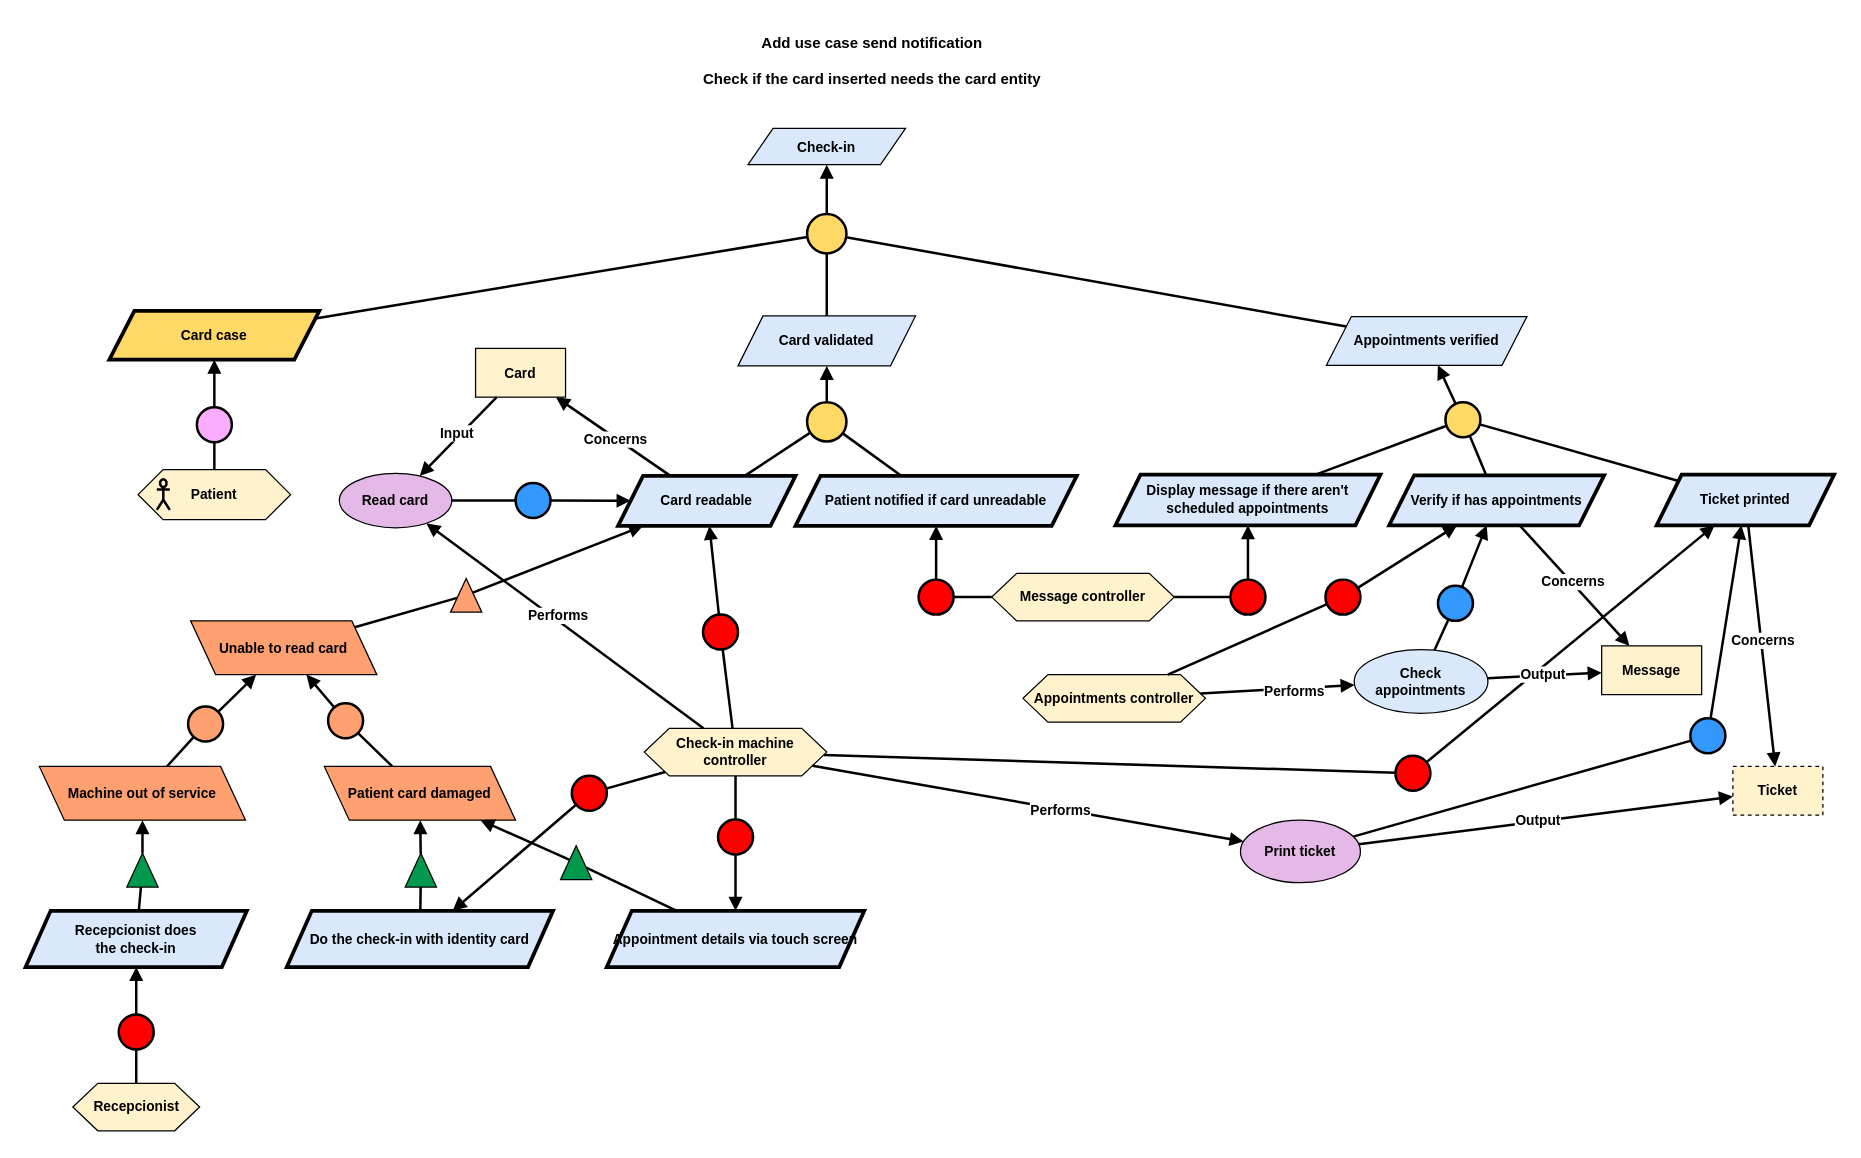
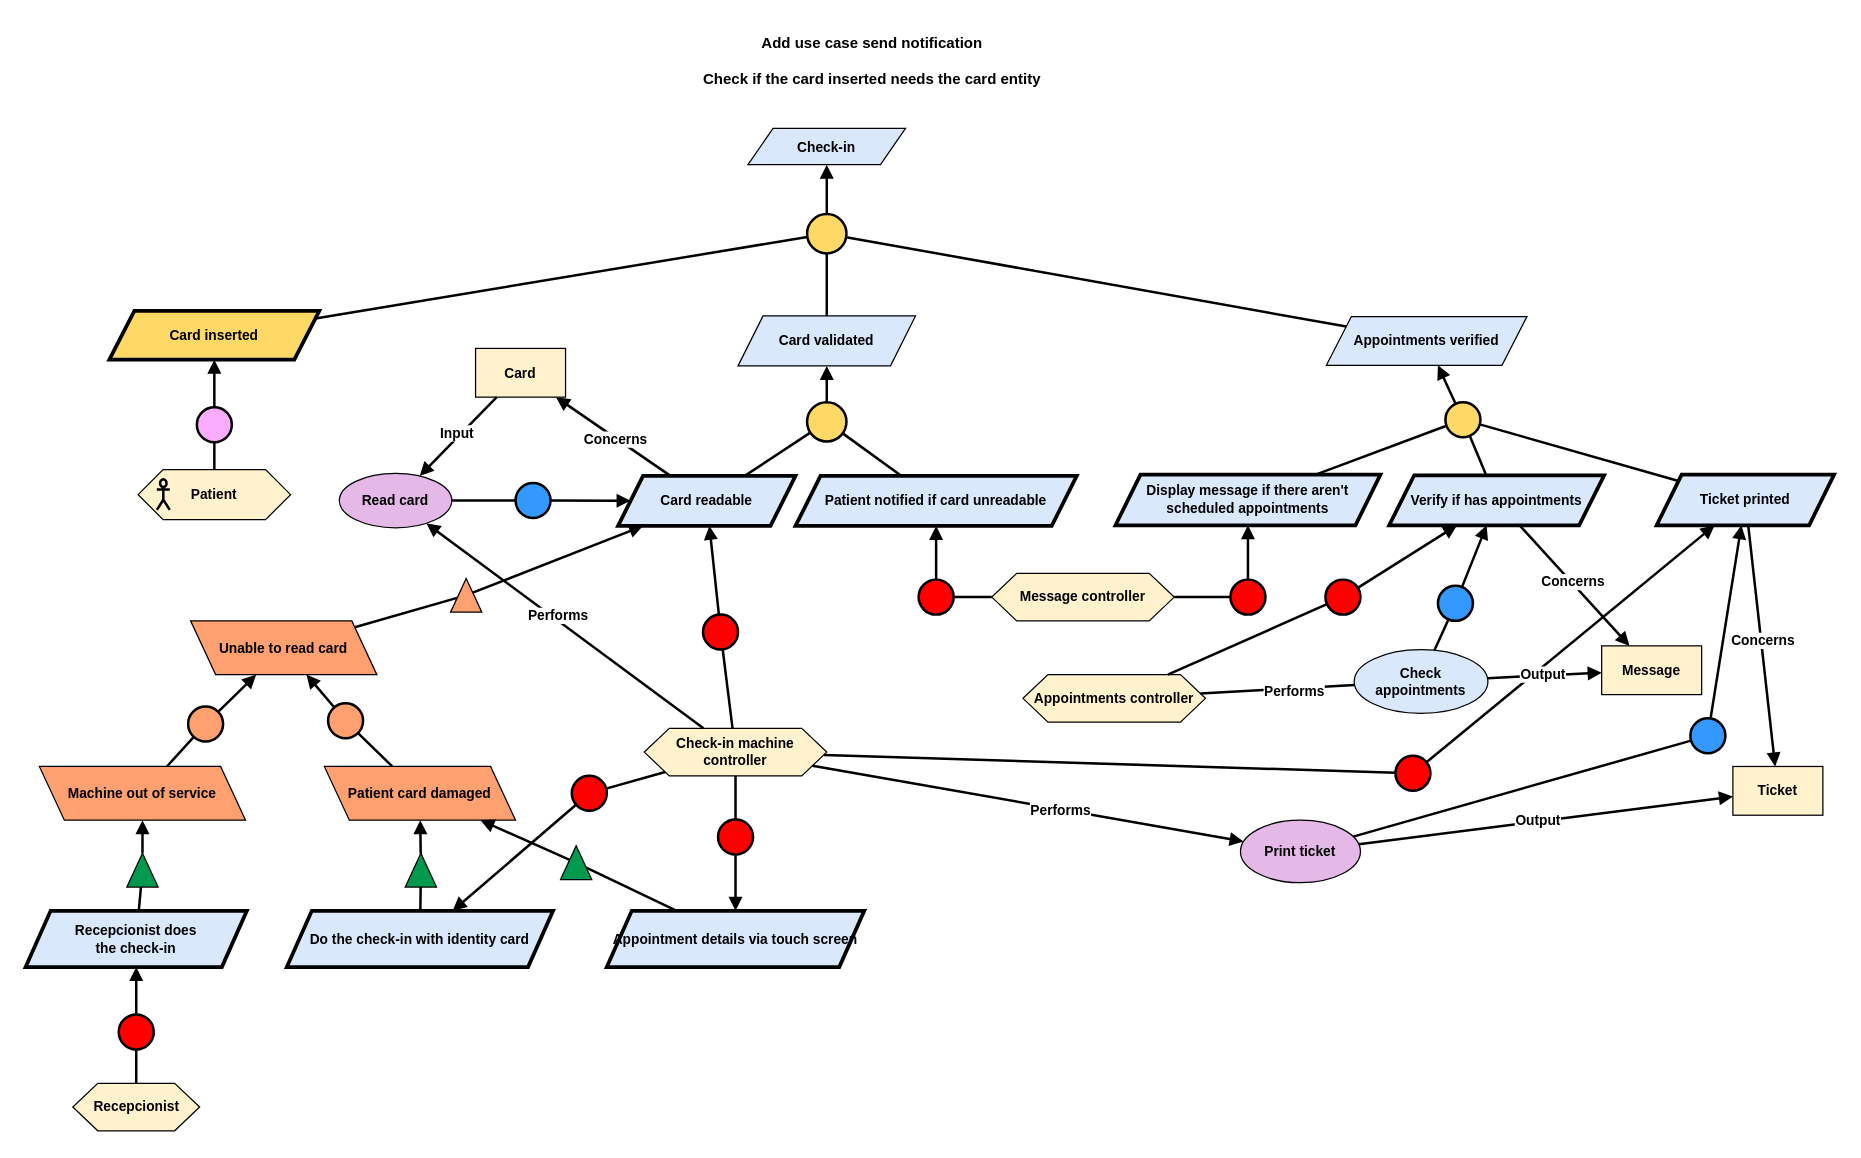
node "Card case": label "Card case" -> "Card inserted"
edge "Appointments controller" -> "Check appointments": arrowhead block -> none
node "Ticket": style dashed -> solid
